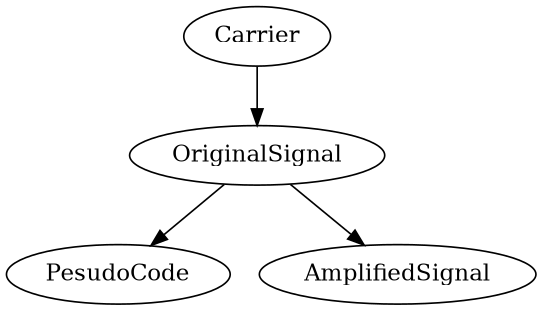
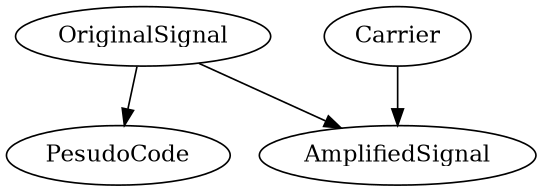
edge "Carrier" -> "OriginalSignal": now "Carrier" -> "AmplifiedSignal"
